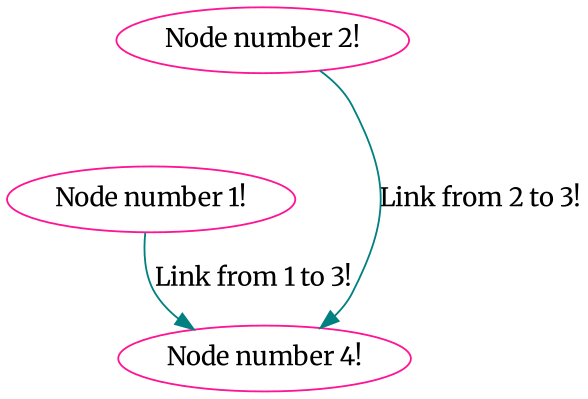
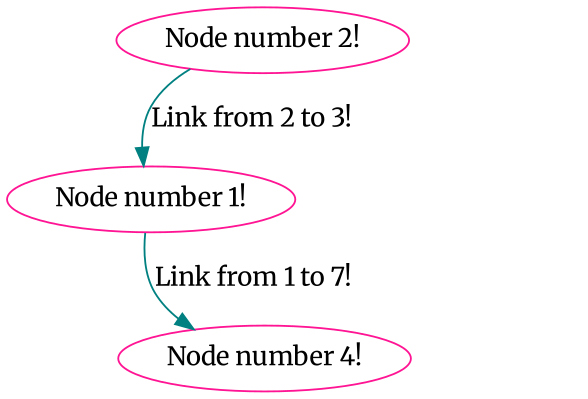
edge "Node number 2!" -> "Node number 4!": now "Node number 2!" -> "Node number 1!"
edge "Node number 1!" -> "Node number 4!": label "Link from 1 to 3!" -> "Link from 1 to 7!"
